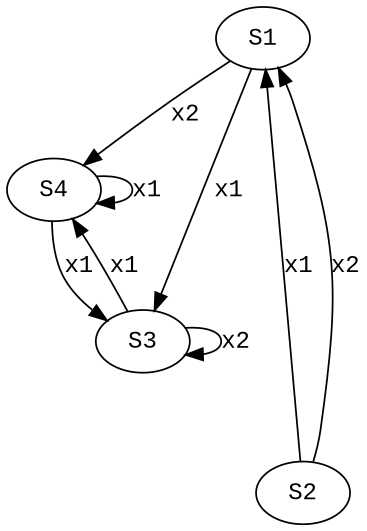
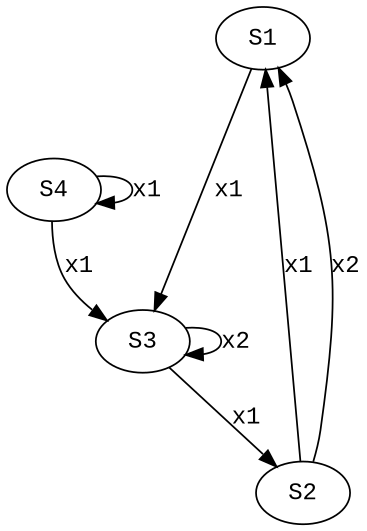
edge "S1" -> "S4": removed, label "x2"
edge "S3" -> "S4": now "S3" -> "S2"
